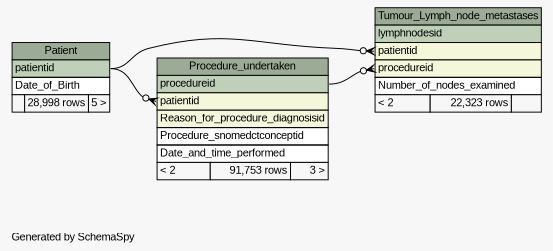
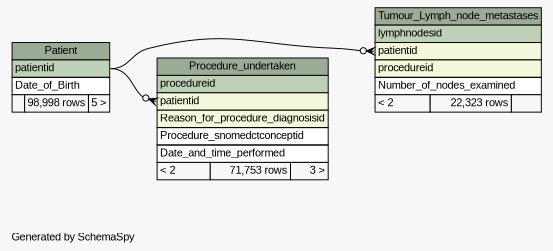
edge "Procedure_undertaken" -> "Tumour_Lymph_node_metastases": removed
node "Patient": text "28,998 rows" -> "98,998 rows"
node "Procedure_undertaken": text "91,753 rows" -> "71,753 rows"
